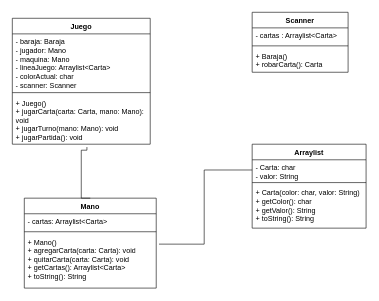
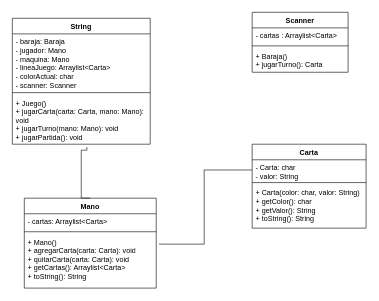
node "Juego": label "Juego" -> "String"
node "+ Baraja() + robarCarta(): Carta": label "+ Baraja() + robarCarta(): Carta" -> "+ Baraja() + jugarTurno(): Carta"
node "Arraylist": label "Arraylist" -> "Carta"
